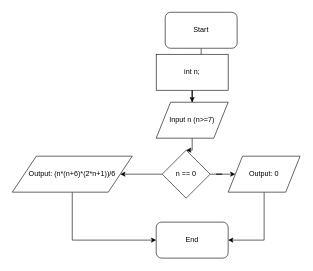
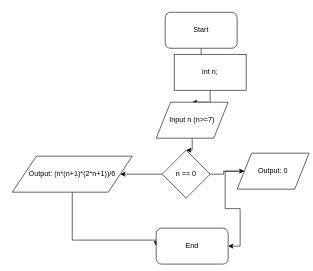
node "int n;": moved (192, 72) -> (210, 72)
node "Output: (n*(n+6)*(2*n+1))/6": label "Output: (n*(n+6)*(2*n+1))/6" -> "Output: (n*(n+1)*(2*n+1))/6"
node "Output: 0": moved (264, 174) -> (273, 171)
node "End": moved (192, 240) -> (192, 246)
